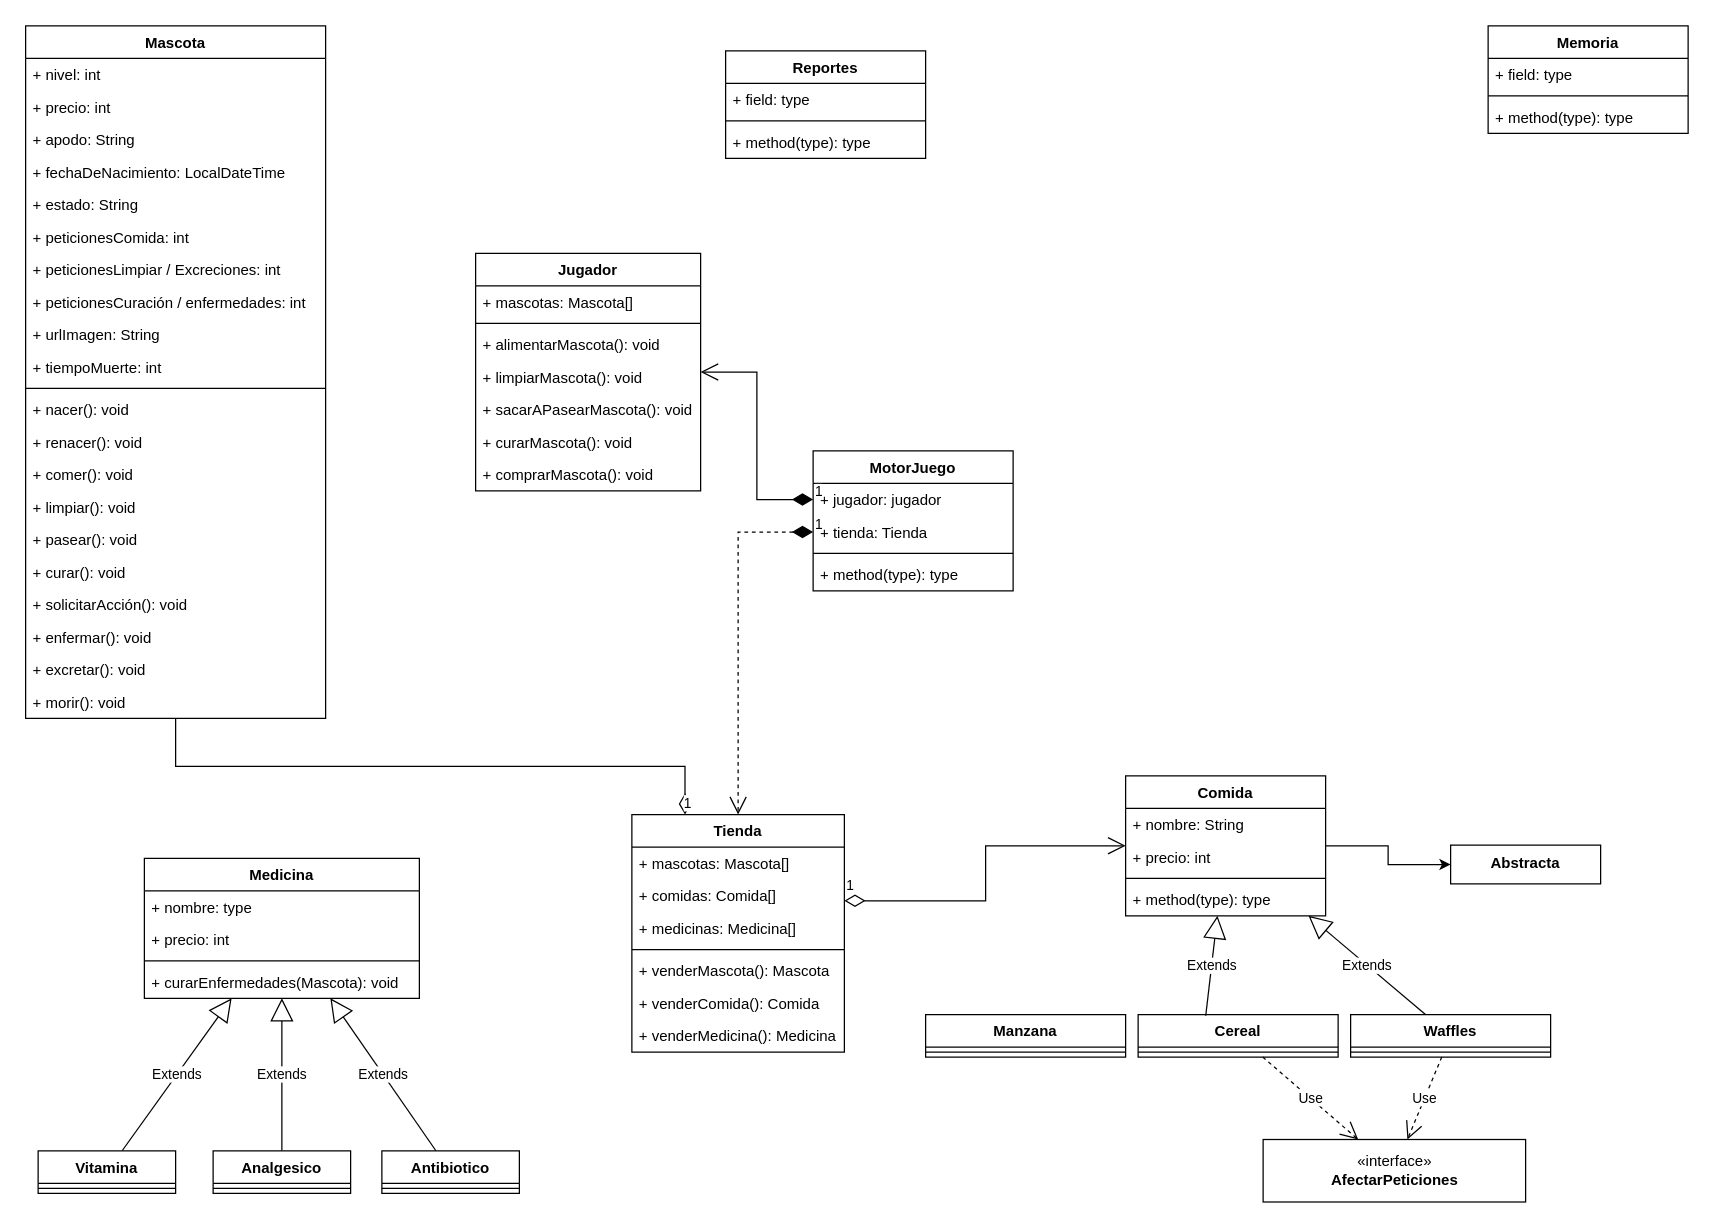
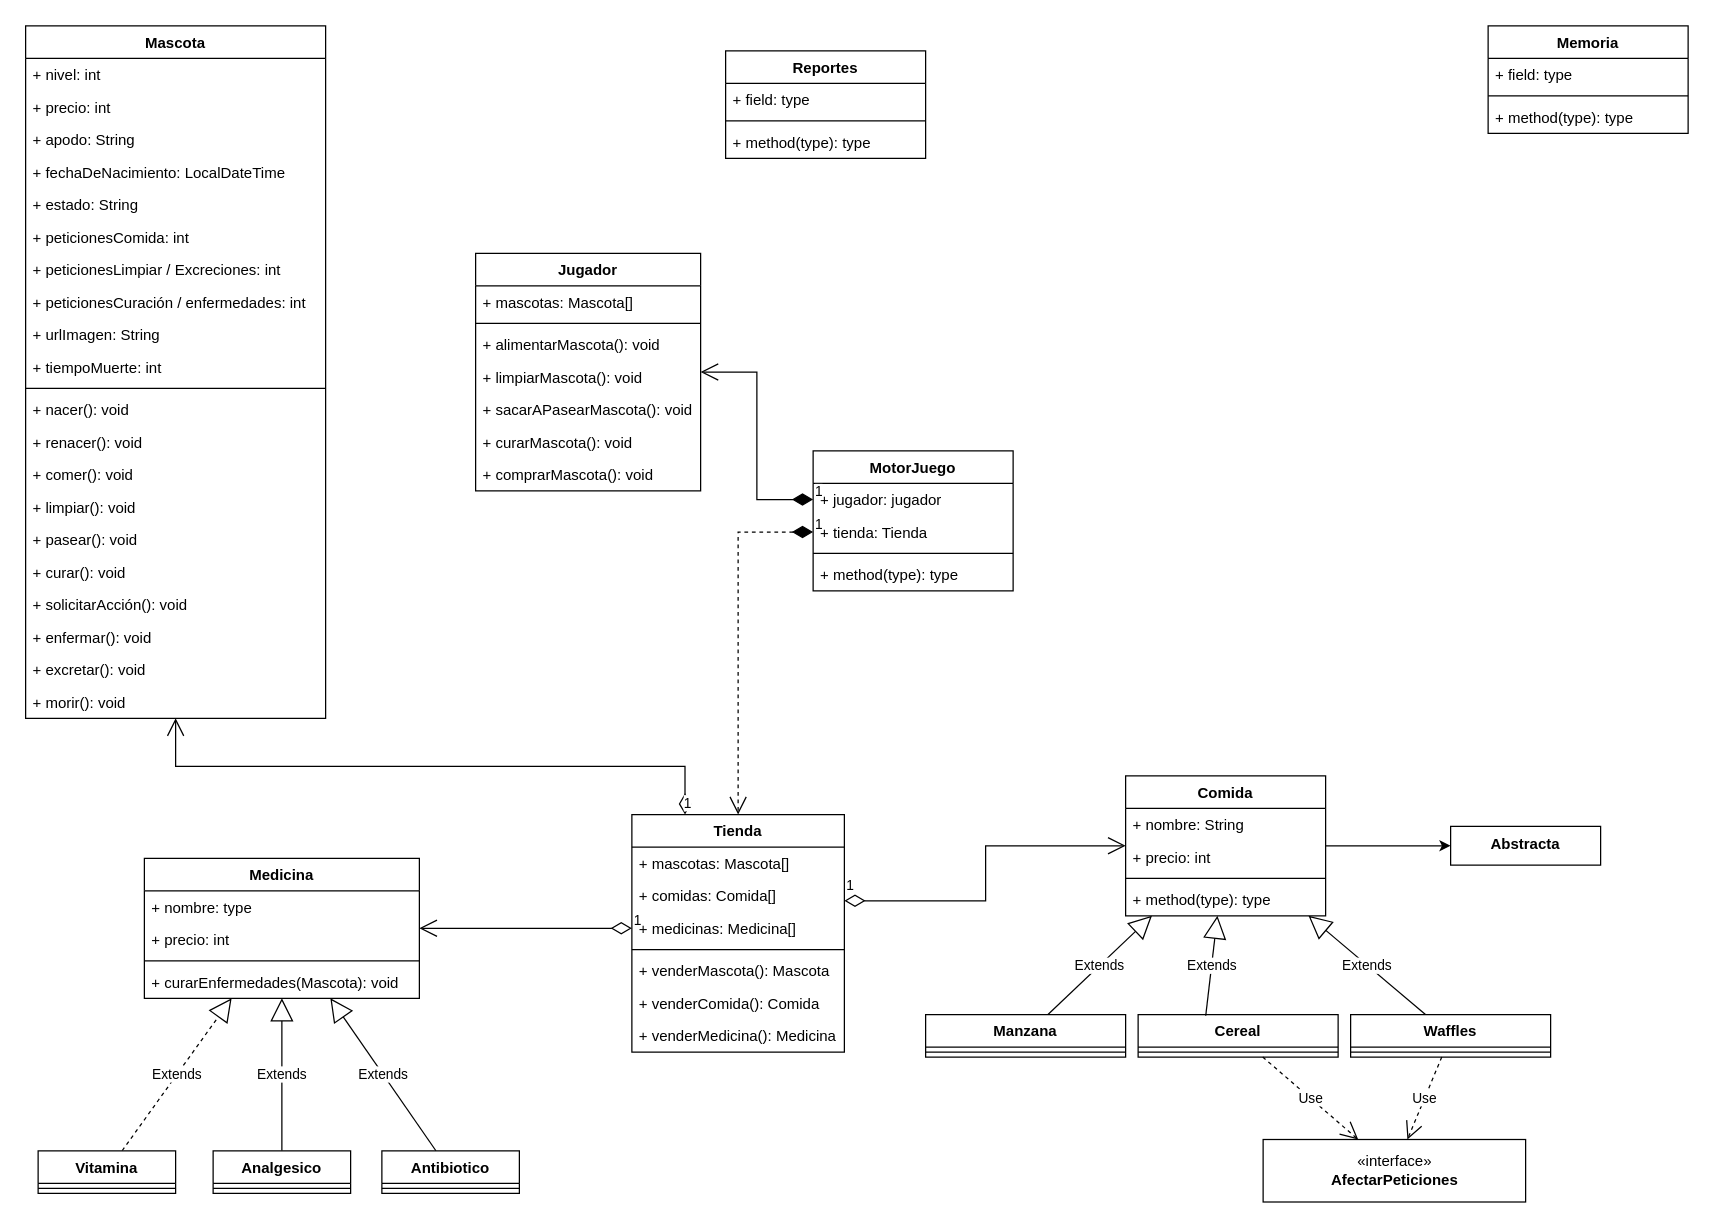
edge "Mascota" -> "Tienda": arrowhead none -> open
node "Abstracta": moved (1526, 864) -> (1526, 846)
edge "Medicina" -- "+ medicinas: Medicina[]": added, label "1"
edge "Manzana" -> "Comida": added, label "Extends"
edge "Vitamina" -> "Medicina": style solid -> dashed
